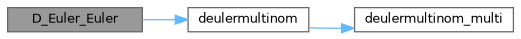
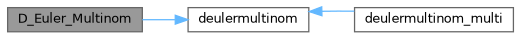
node "D_Euler_Euler": label "D_Euler_Euler" -> "D_Euler_Multinom"
edge "deulermultinom" -> "deulermultinom_multi": reversed
